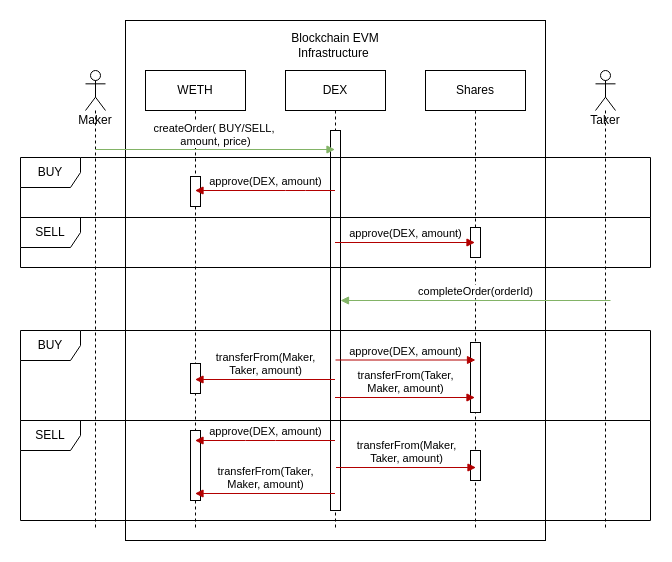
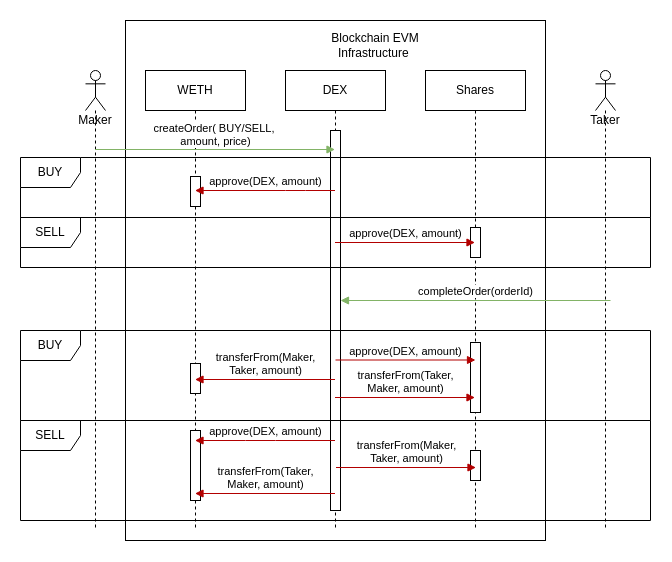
node "Blockchain EVM Infrastructure": moved (336, 46) -> (376, 46)
